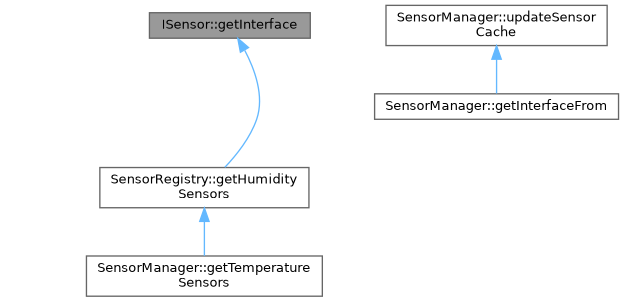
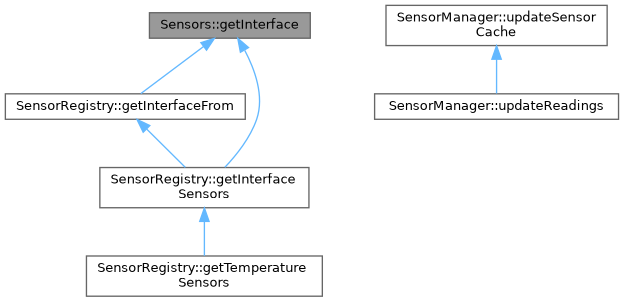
node "ISensor::getInterface": label "ISensor::getInterface" -> "Sensors::getInterface"
node "SensorRegistry::getInterfaceFrom": added
node "SensorManager::getInterfaceFrom": label "SensorManager::getInterfaceFrom" -> "SensorManager::updateReadings"
node "SensorRegistry::getHumidity Sensors": label "SensorRegistry::getHumidity Sensors" -> "SensorRegistry::getInterface Sensors"
node "SensorManager::getTemperature Sensors": label "SensorManager::getTemperature Sensors" -> "SensorRegistry::getTemperature Sensors"
